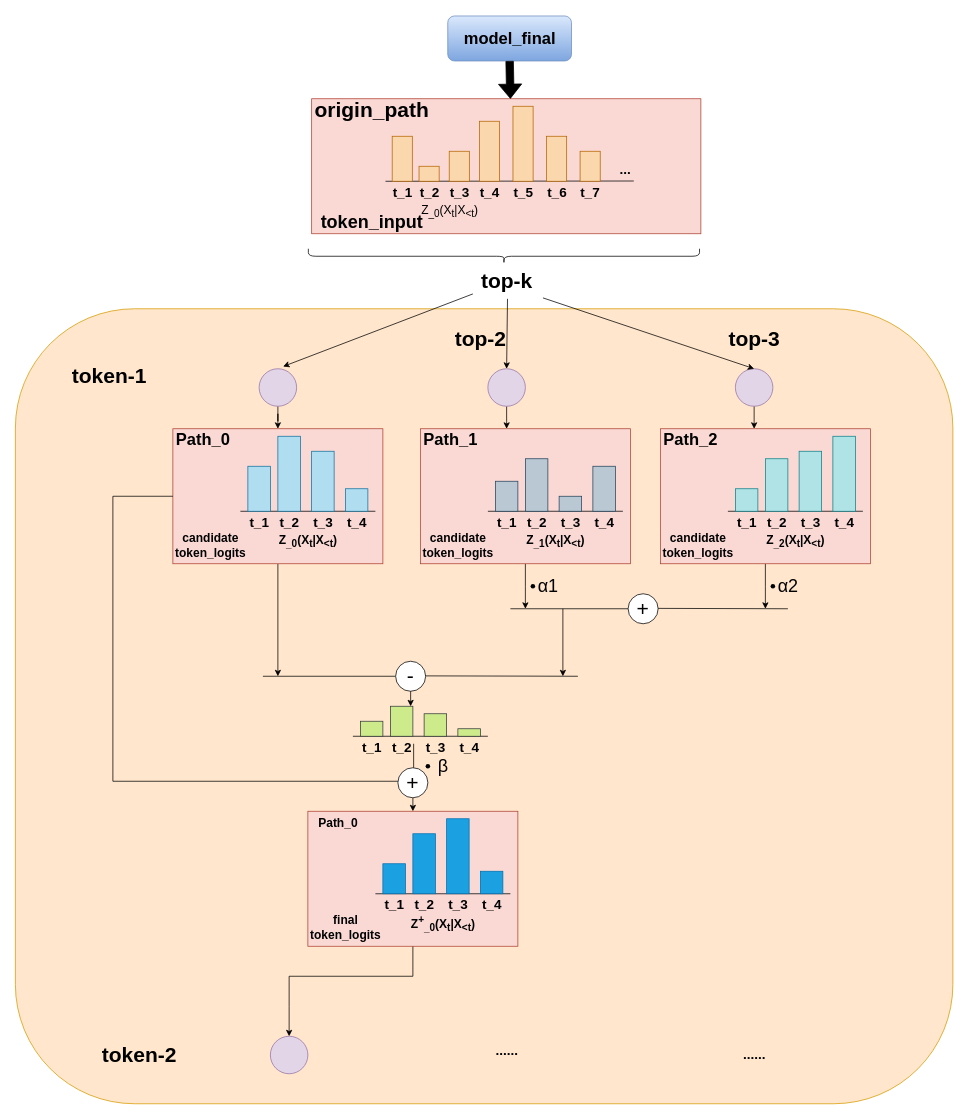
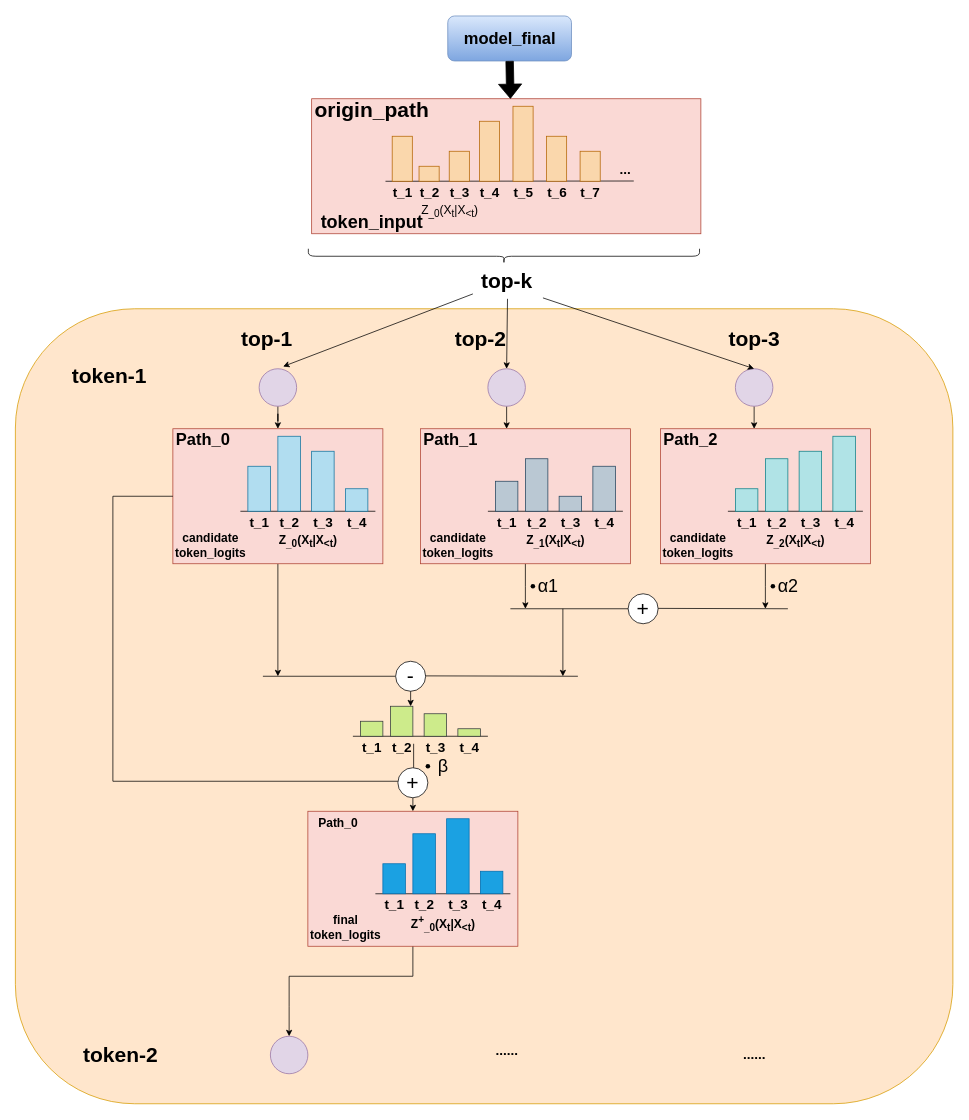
node "top-1": added
node "token-2": moved (139, 1055) -> (120, 1055)
